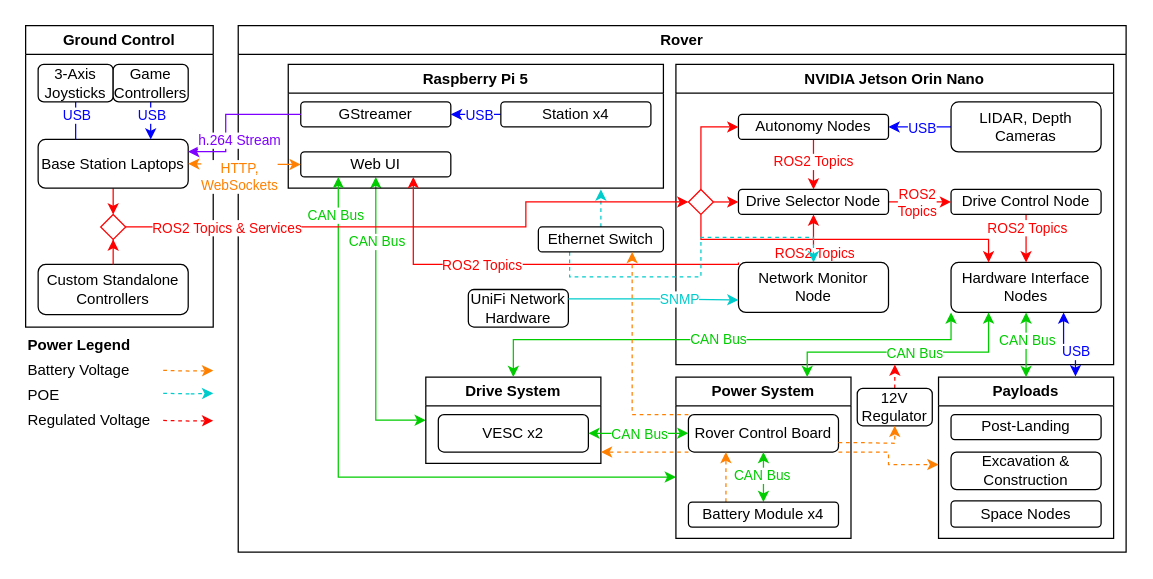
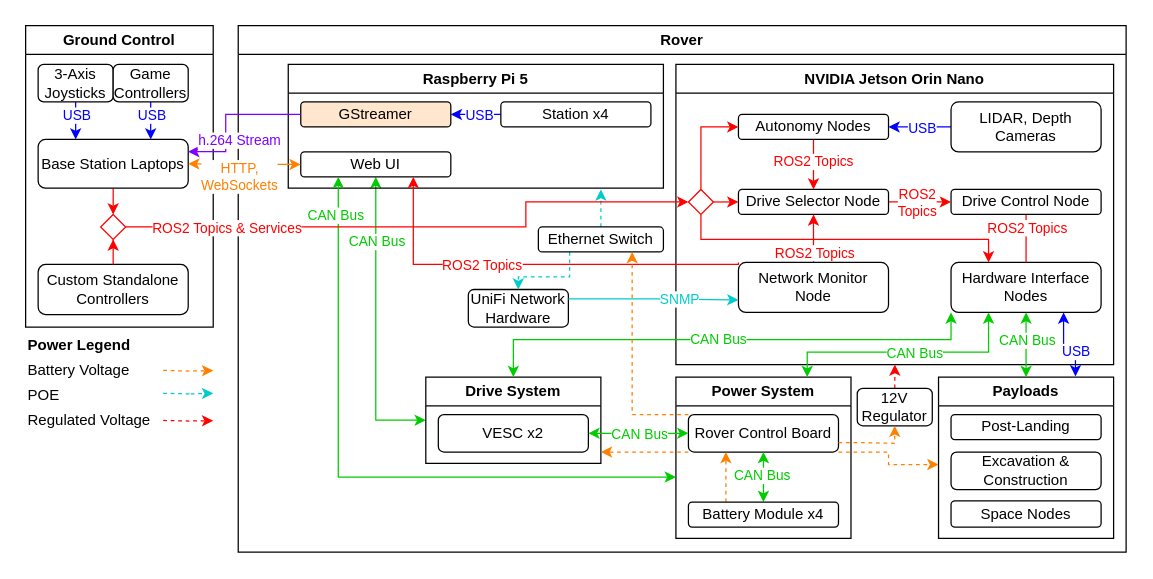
node "GStreamer": fillcolor #ffffff -> #ffe6cc
edge "3-Axis Joysticks" -- "Base Station Laptops": arrowhead none -> classic
edge "Drive Control Node" -> "Hardware Interface Nodes": arrowhead classic -> none
edge "Ethernet Switch" -> "Network Monitor Node": now "Ethernet Switch" -> "UniFi Network Hardware"
